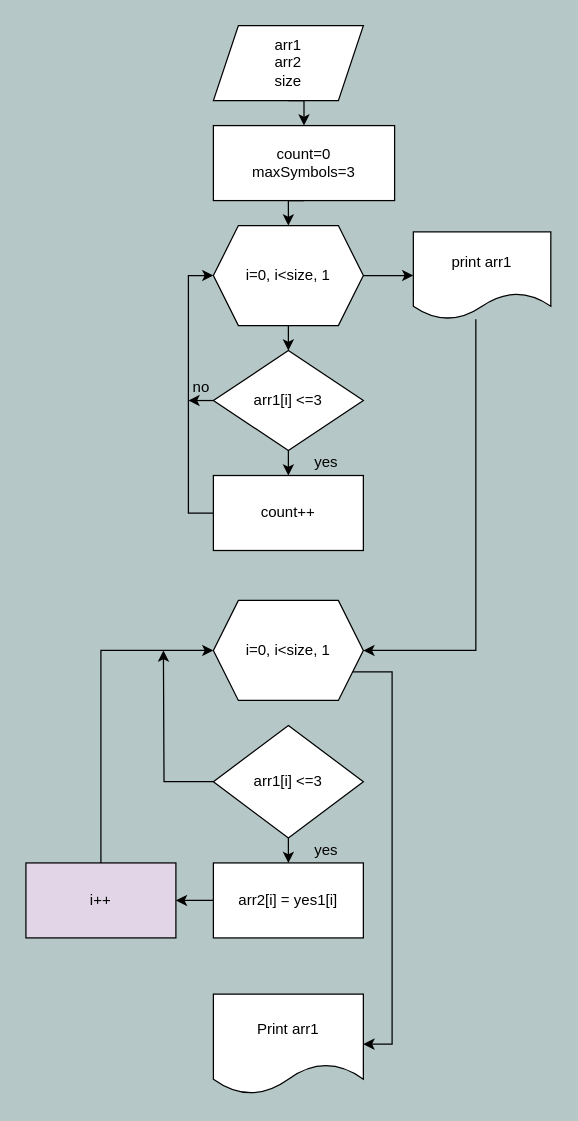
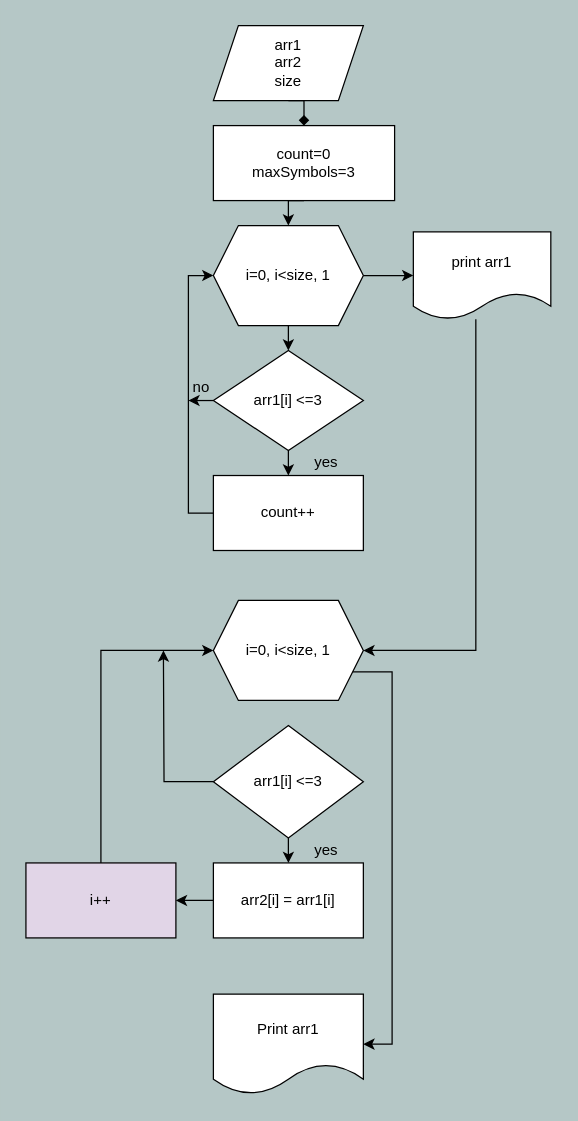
edge "arr1 arr2 size" -> "count=0 maxSymbols=3": arrowhead classic -> diamond
node "arr2[i] = yes1[i]": label "arr2[i] = yes1[i]" -> "arr2[i] = arr1[i]"
